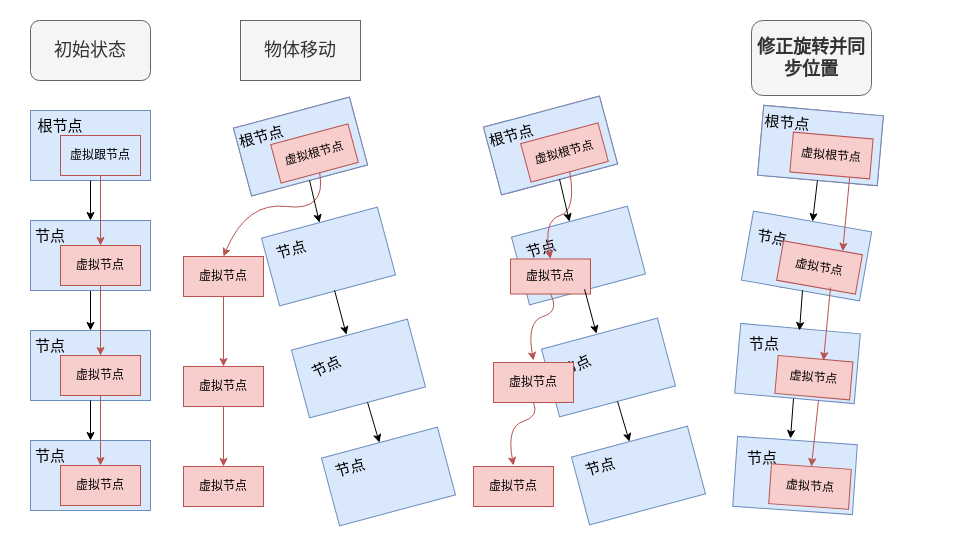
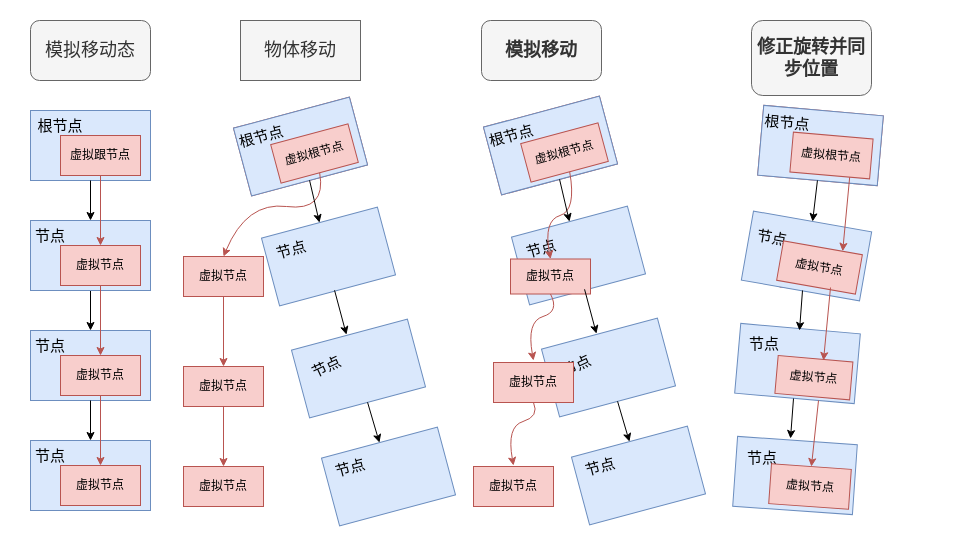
node "初始状态": label "初始状态" -> "模拟移动态"
node "模拟移动": added
node "虚拟跟节点": fillcolor #dae8fc -> #f8cecc
